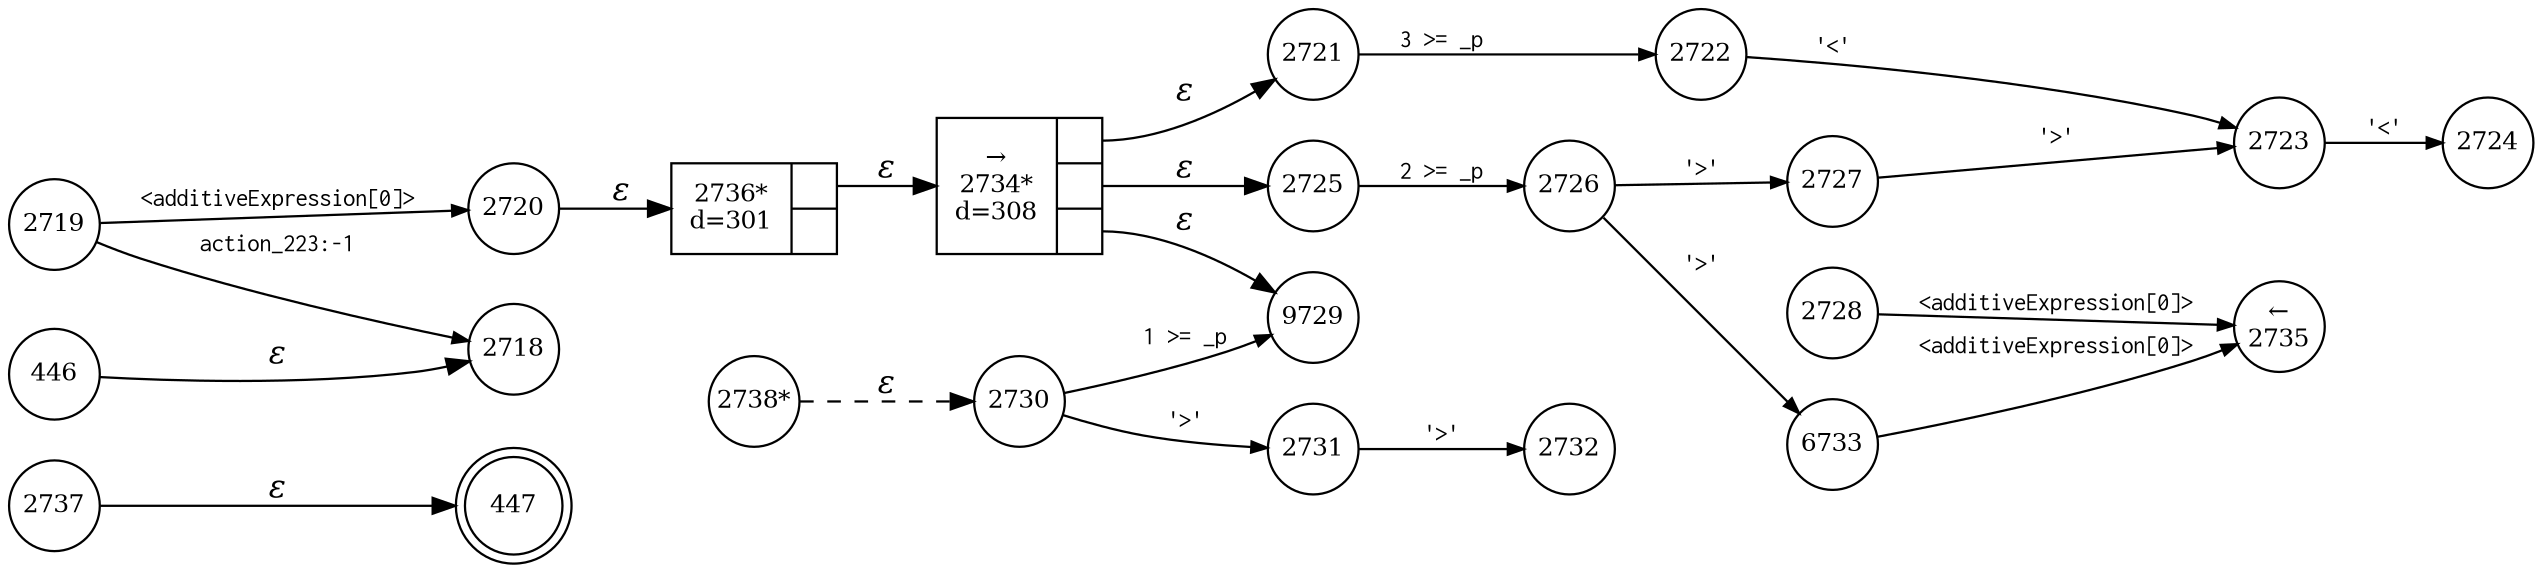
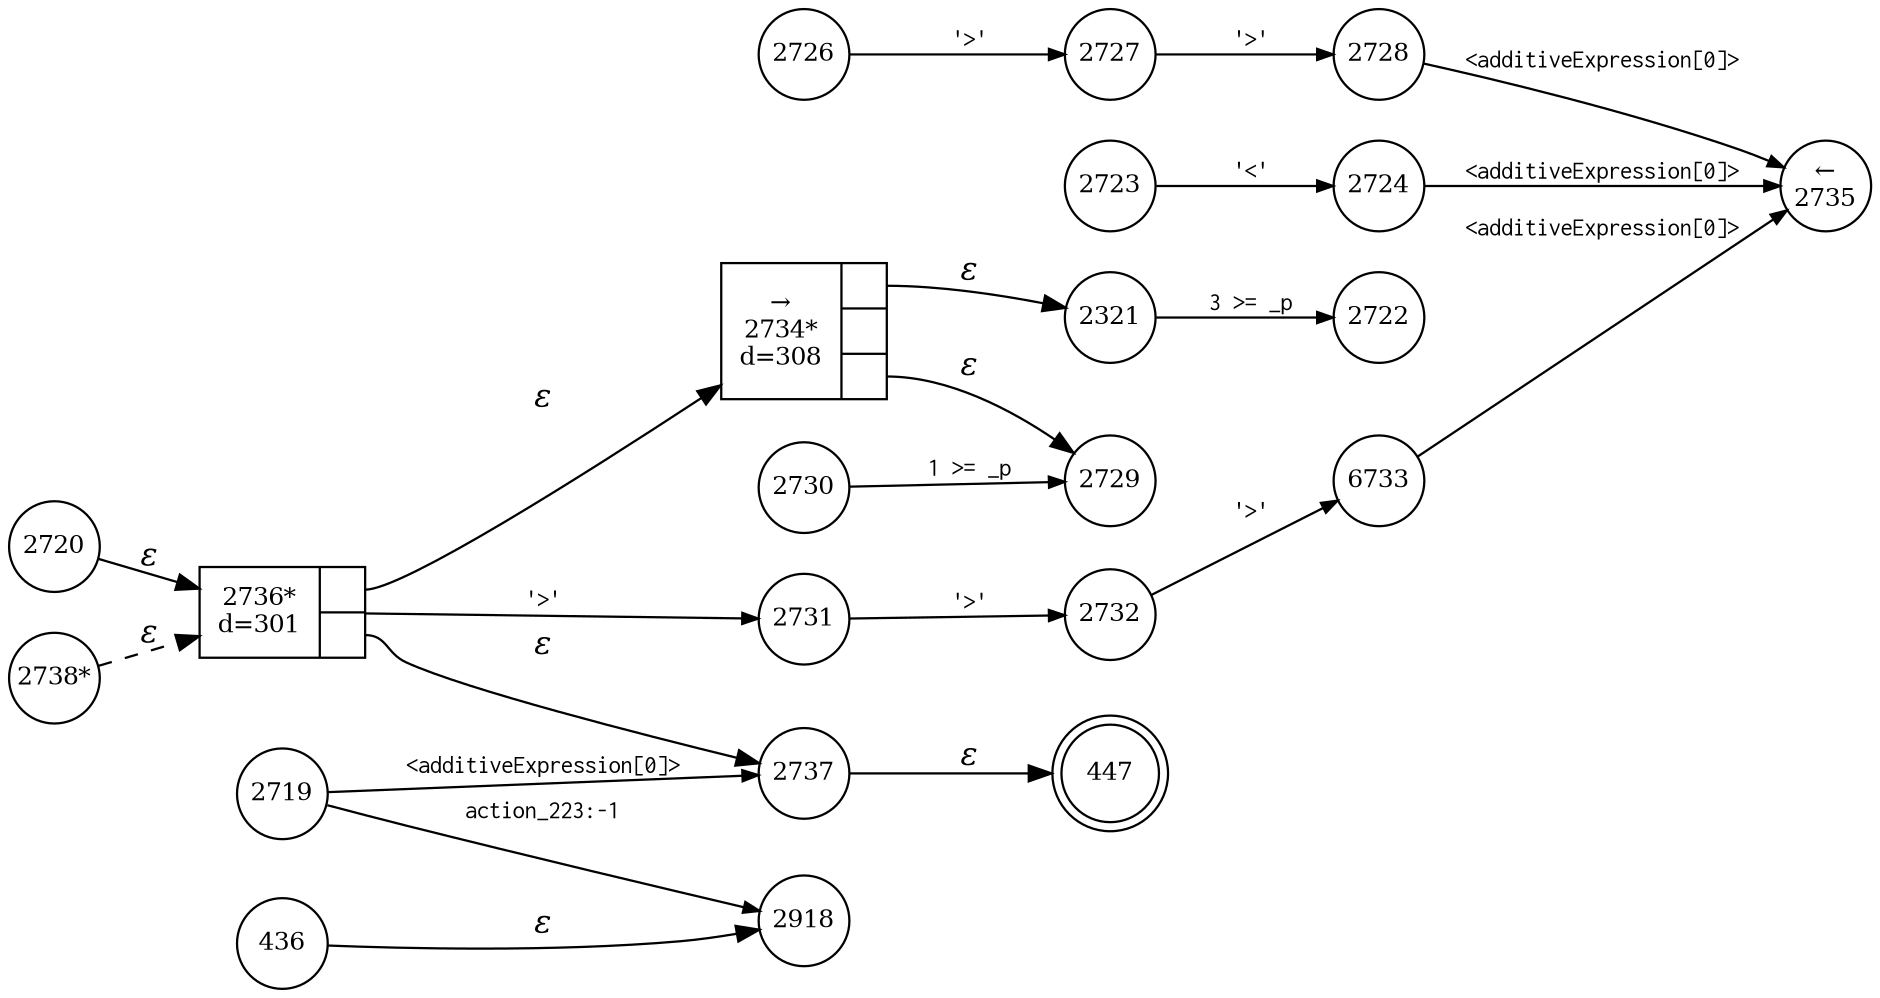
node "2721": label "2721" -> "2321"
edge "2722" -> "2723": removed, label "'<'"
edge "2727" -> "2723": now "2727" -> "2728"
node "2725": removed
edge "2724" -> "← 2735": added, label "<additiveExpression[0]>"
edge "2719" -> "2720": now "2719" -> "2737"
edge "2726" -> "6733": now "2732" -> "6733"
node "9729": label "9729" -> "2729"
node "2718": label "2718" -> "2918"
node "446": label "446" -> "436"
edge "2738*" -> "2730": now "2738*" -> "2736*"
edge "2730" -> "2731": now "2736*" -> "2731"
edge "2736*" -> "2737": added, label "ε"
